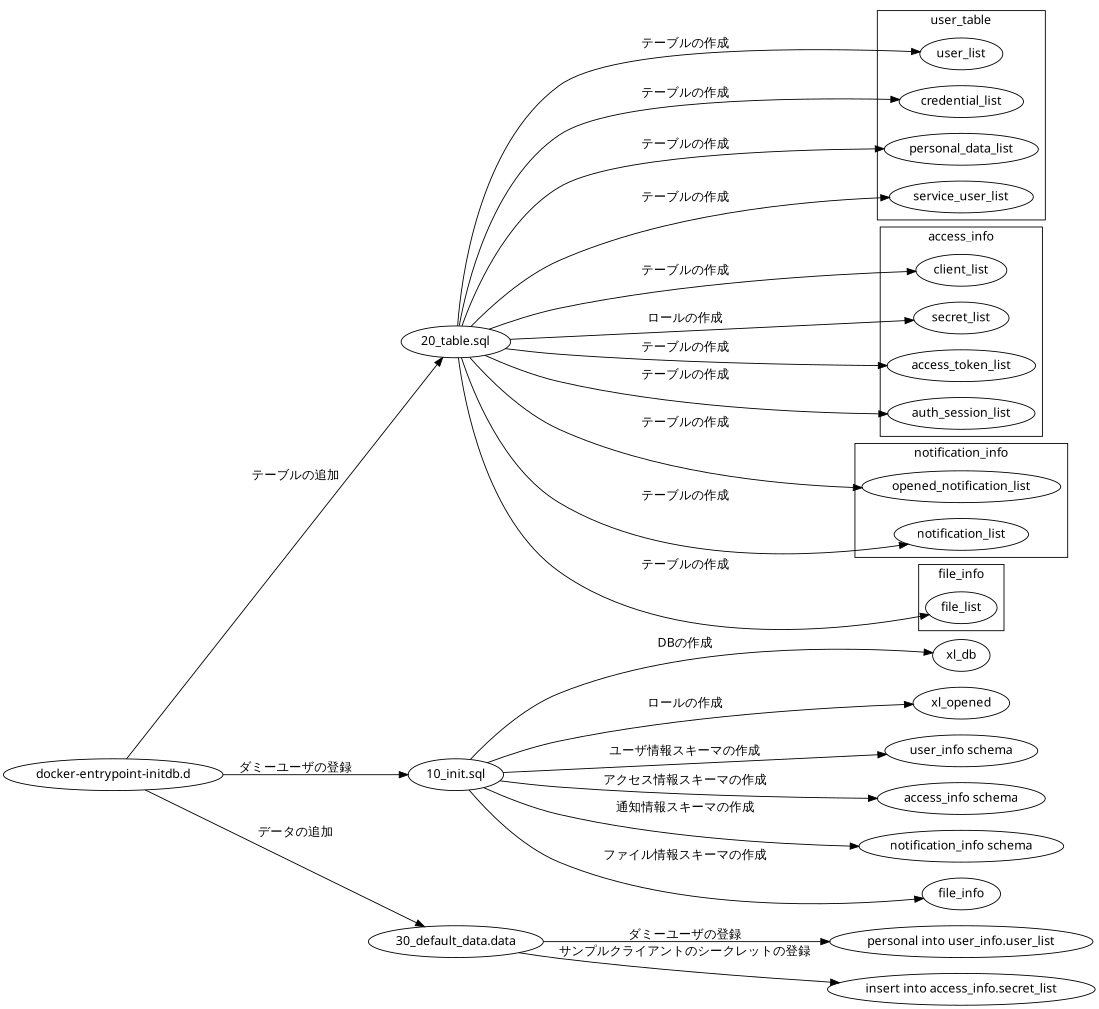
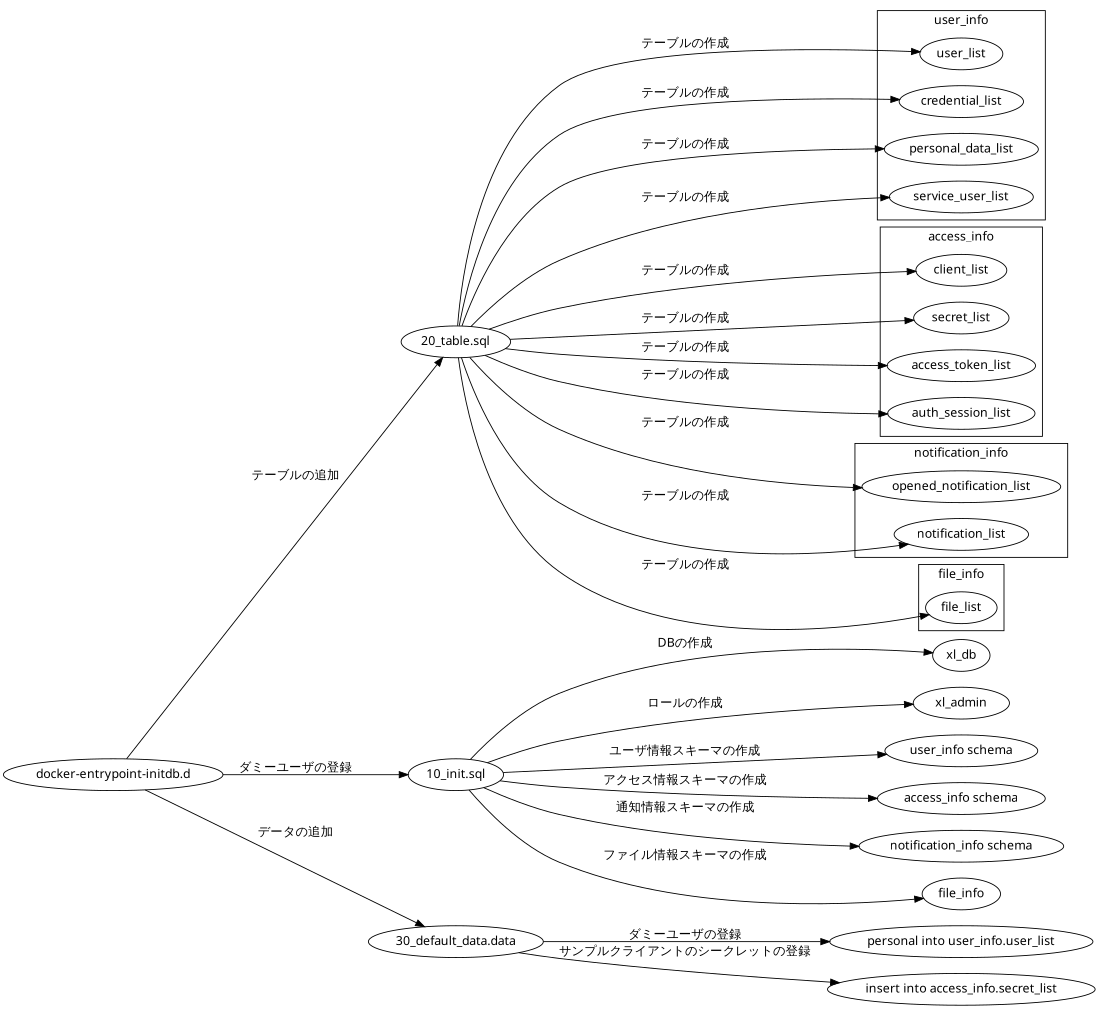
cluster "user_table": label "user_table" -> "user_info"
edge "20_table.sql" -> "secret_list": label "ロールの作成" -> "テーブルの作成"
node "xl_opened": label "xl_opened" -> "xl_admin"
